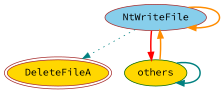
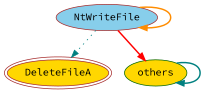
edge "others" -> "NtWriteFile": removed
